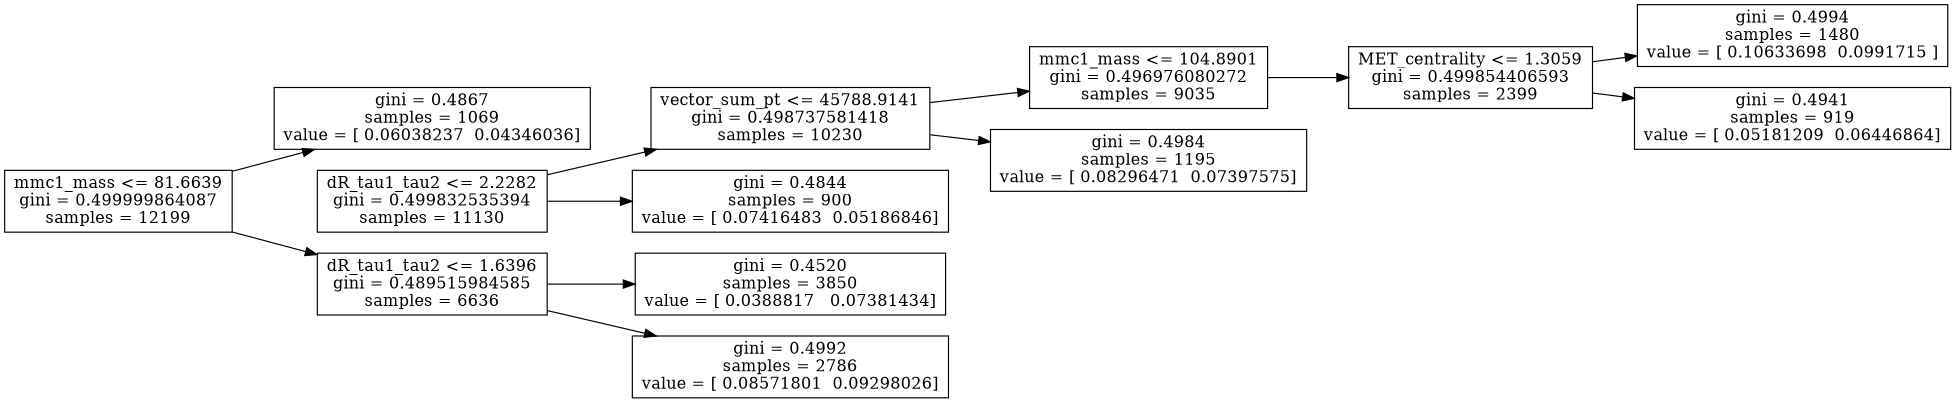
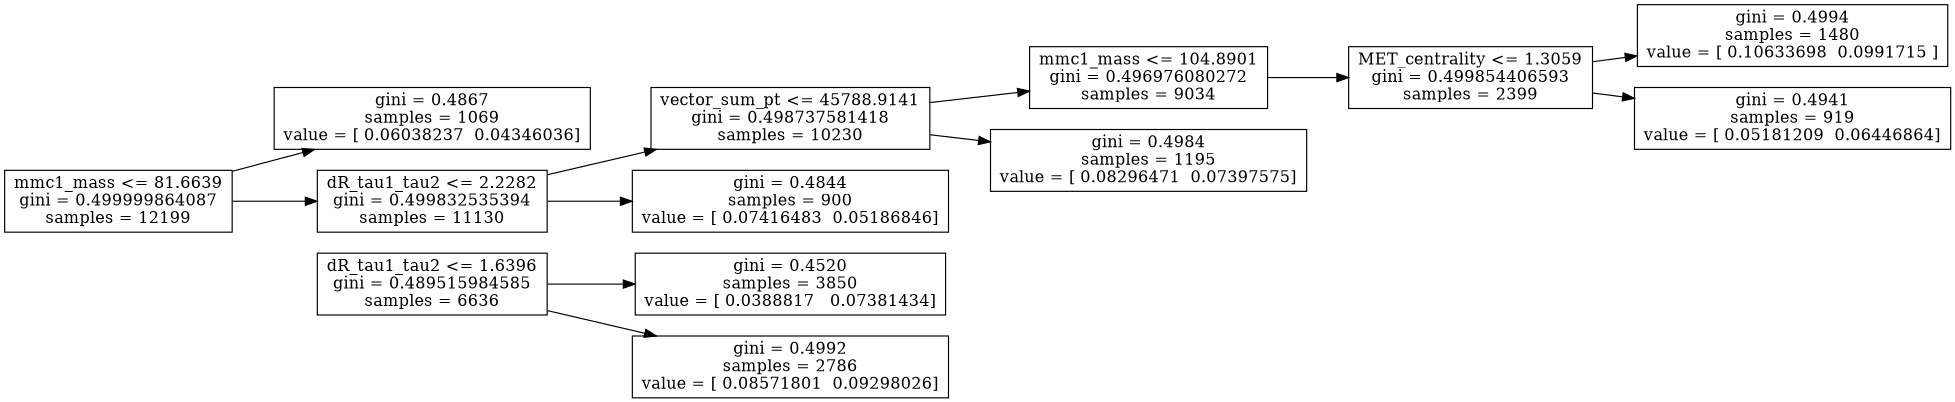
node "mmc1_mass <= 104.8901 gini = 0.496976080272 samples = 9035": label "mmc1_mass <= 104.8901 gini = 0.496976080272 samples = 9035" -> "mmc1_mass <= 104.8901 gini = 0.496976080272 samples = 9034"
edge "mmc1_mass <= 81.6639 gini = 0.499999864087 samples = 12199" -> "dR_tau1_tau2 <= 1.6396 gini = 0.489515984585 samples = 6636": now "mmc1_mass <= 81.6639 gini = 0.499999864087 samples = 12199" -> "dR_tau1_tau2 <= 2.2282 gini = 0.499832535394 samples = 11130"
